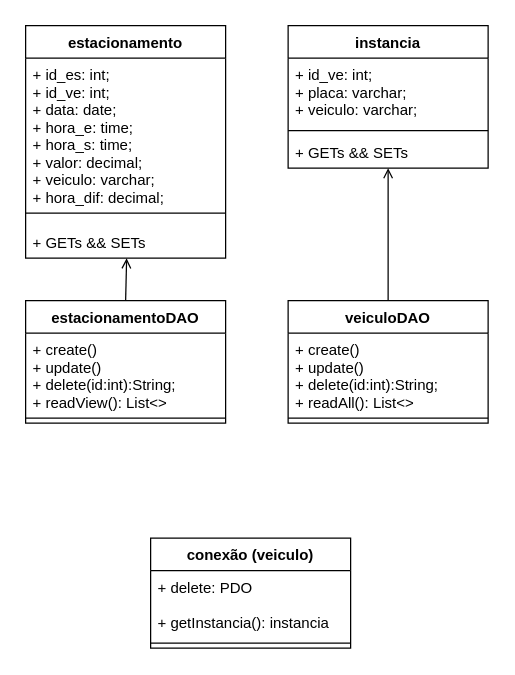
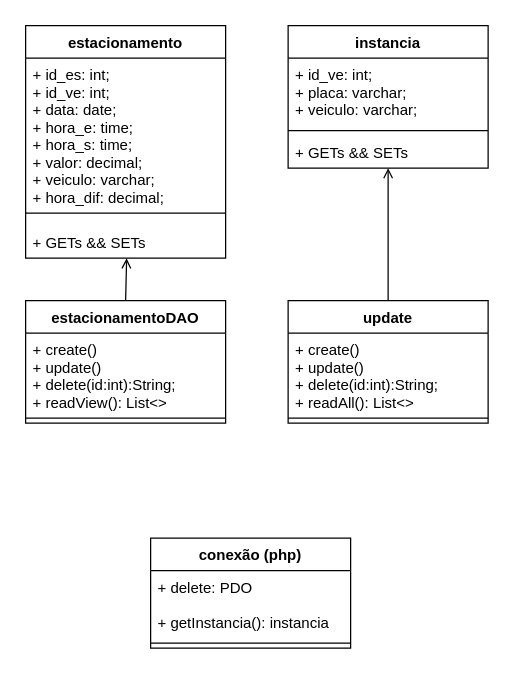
node "veiculoDAO": label "veiculoDAO" -> "update"
node "conexão (veiculo)": label "conexão (veiculo)" -> "conexão (php)"
